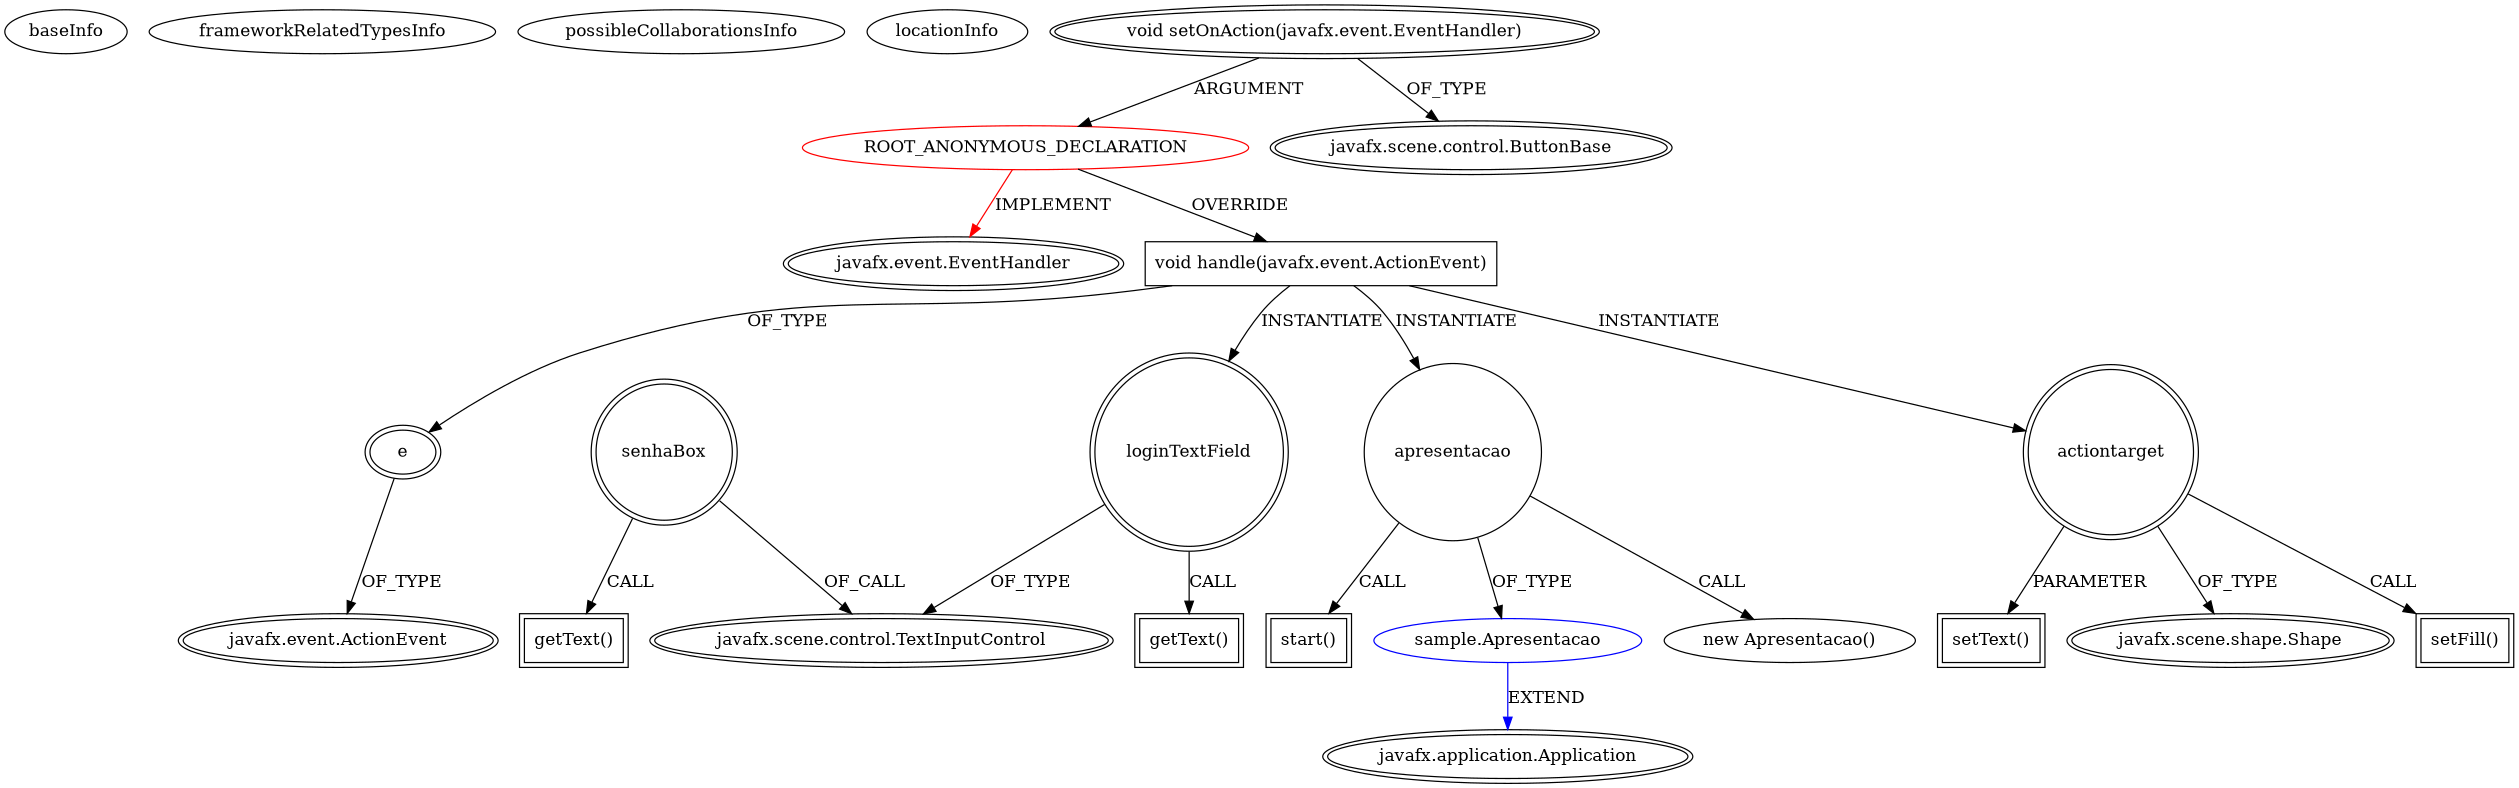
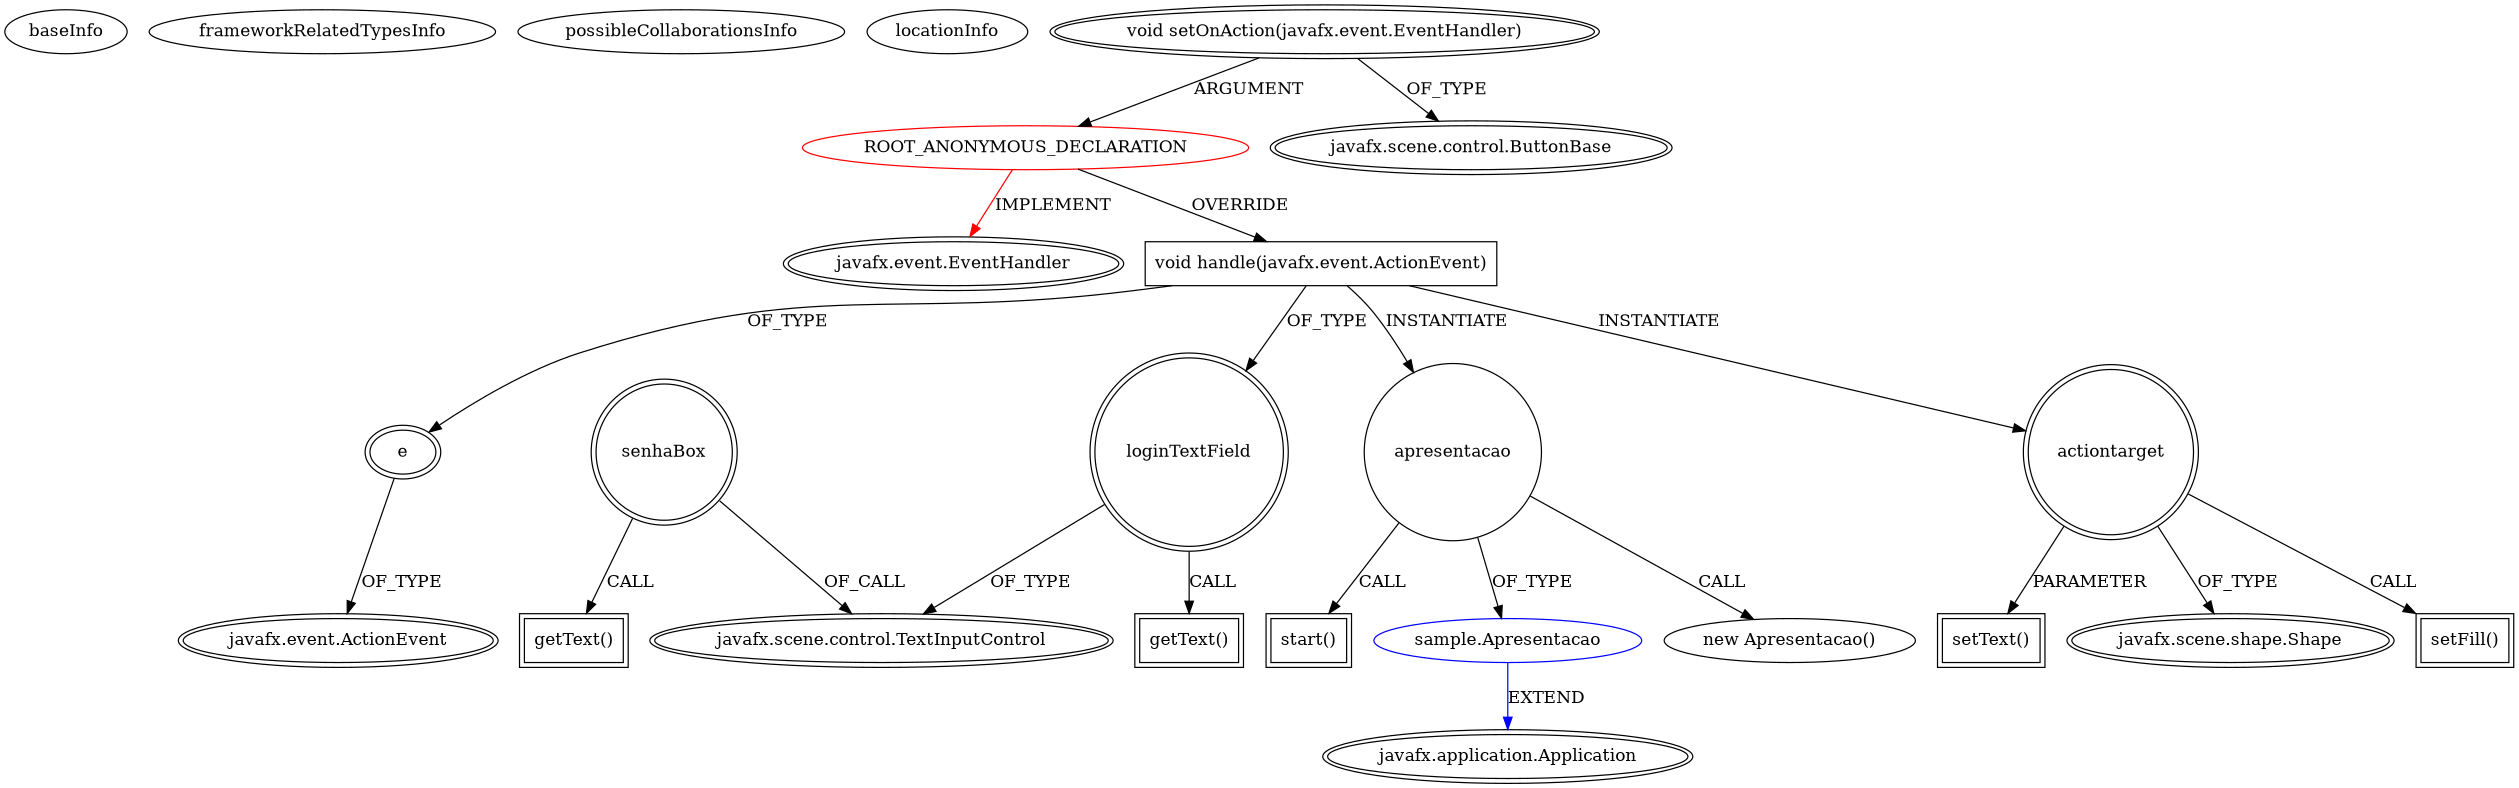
edge "void handle(javafx.event.ActionEvent)" -> "loginTextField": label "INSTANTIATE" -> "OF_TYPE"
